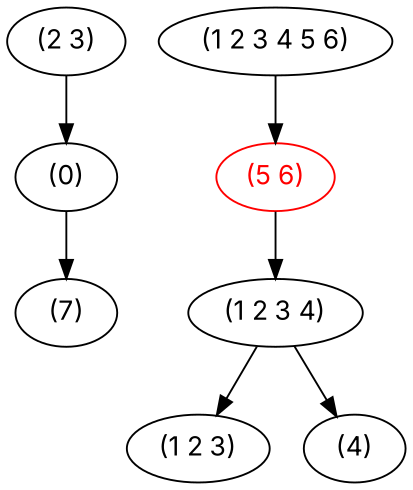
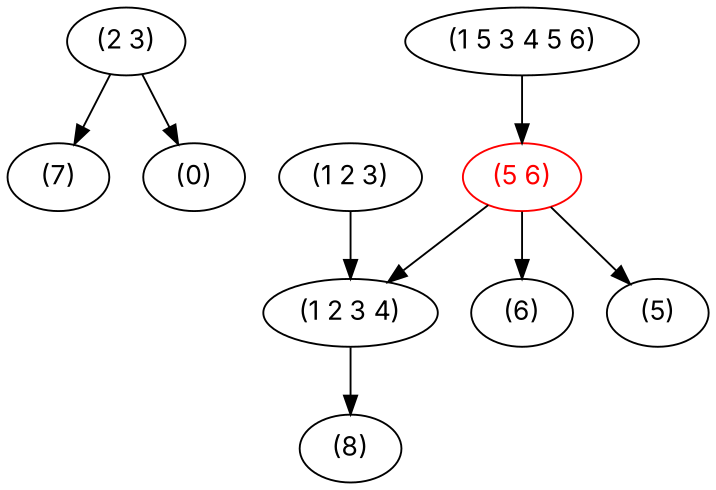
node "(1 2 3 4 5 6)": label "(1 2 3 4 5 6)" -> "(1 5 3 4 5 6)"
edge "(0)" -> "(7)": now "(2 3)" -> "(7)"
node "(6)": added
node "(5)": added
edge "(1 2 3 4)" -> "(1 2 3)": reversed
node "(4)": label "(4)" -> "(8)"
